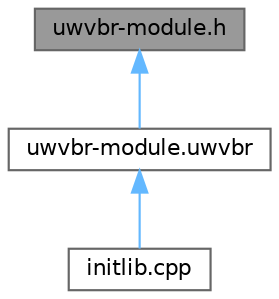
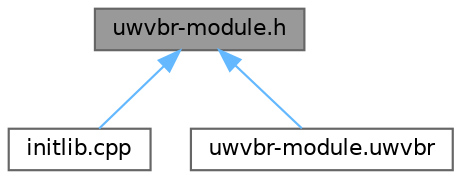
edge "initlib.cpp" -> "uwvbr-module.uwvbr": now "initlib.cpp" -> "uwvbr-module.h"
